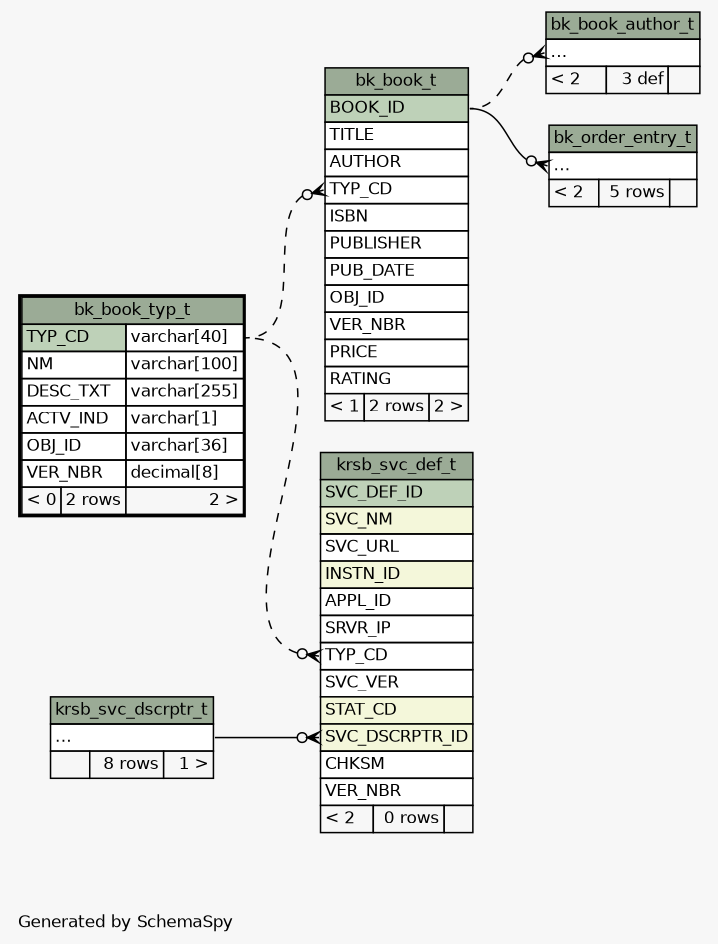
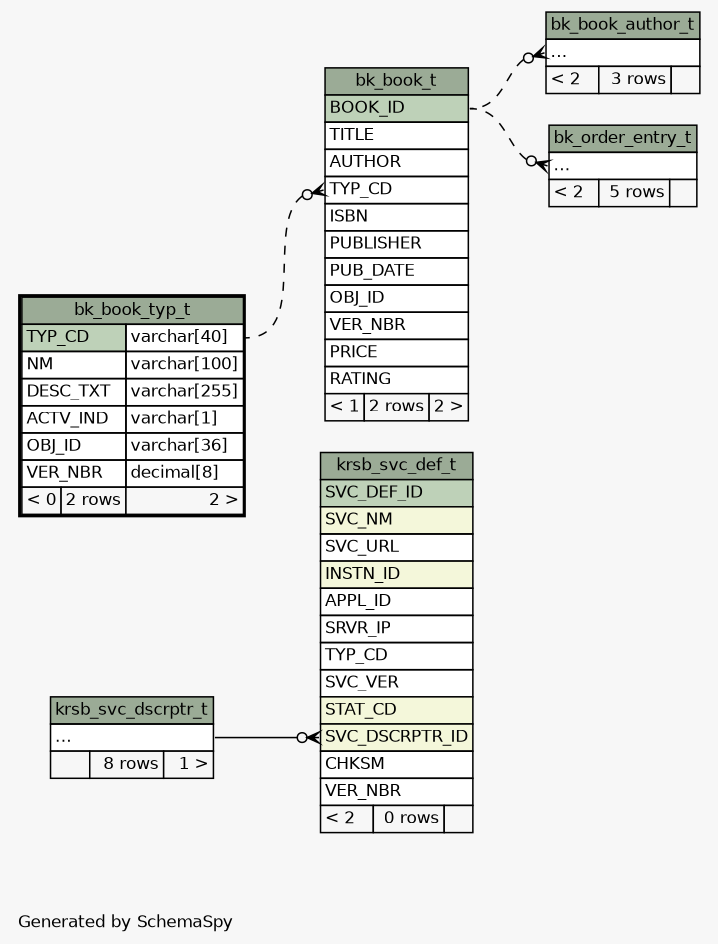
node "bk_book_author_t": text "3 def" -> "3 rows"
edge "bk_book_t" -> "bk_order_entry_t": style solid -> dashed
edge "bk_book_typ_t" -> "krsb_svc_def_t": removed
